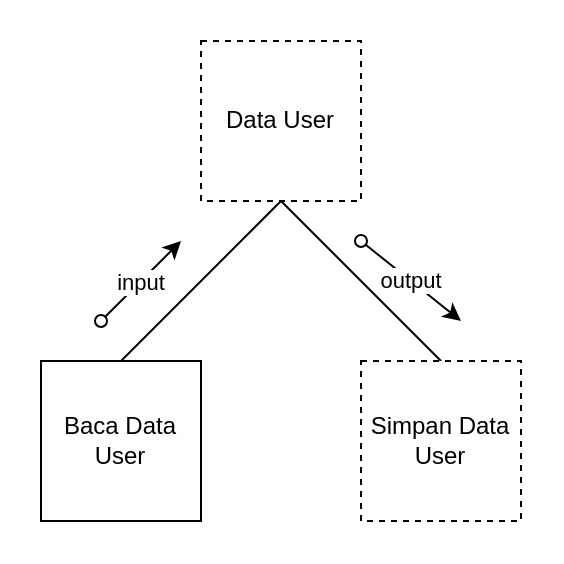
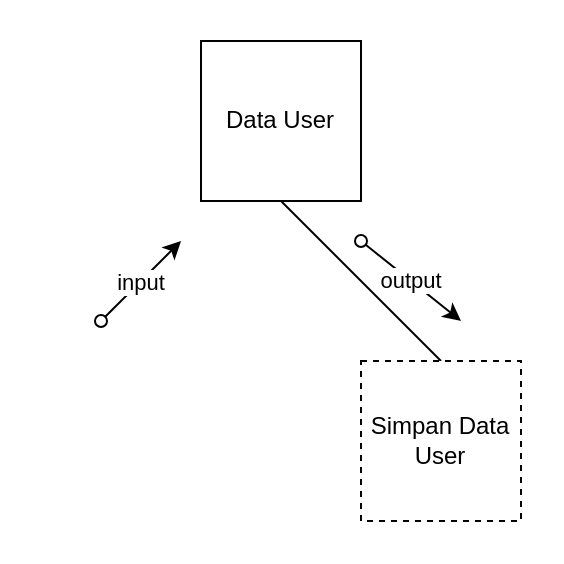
node "Data User": style dashed -> solid
edge "Data User" -- "Baca Data User": removed
node "Baca Data User": removed
